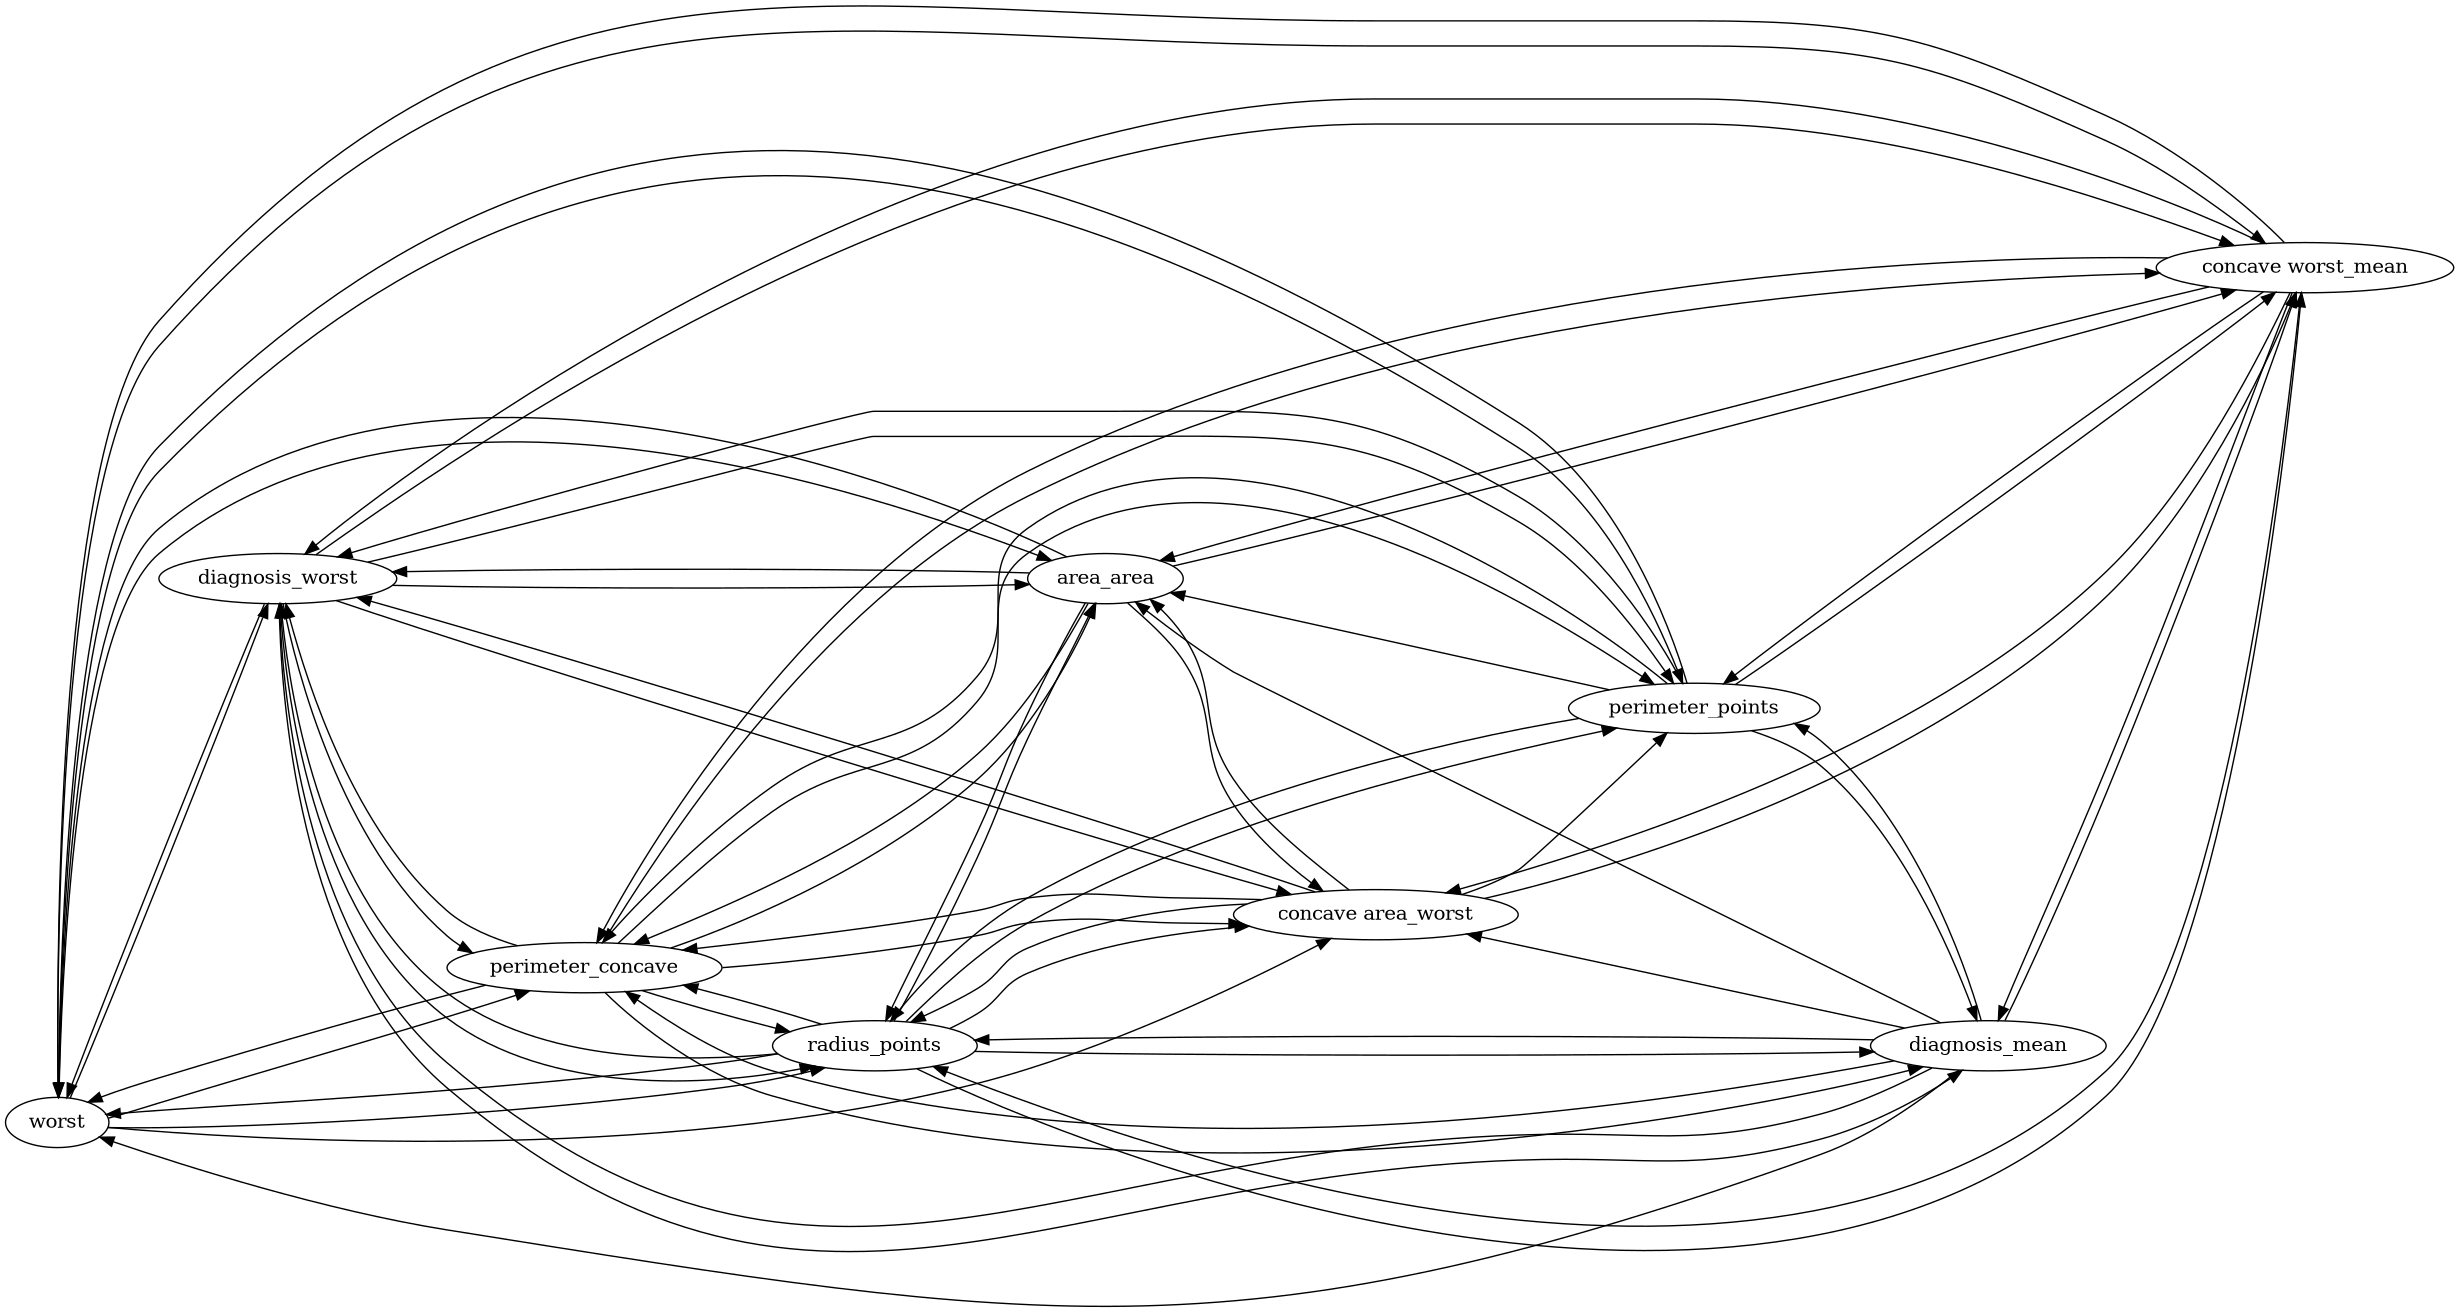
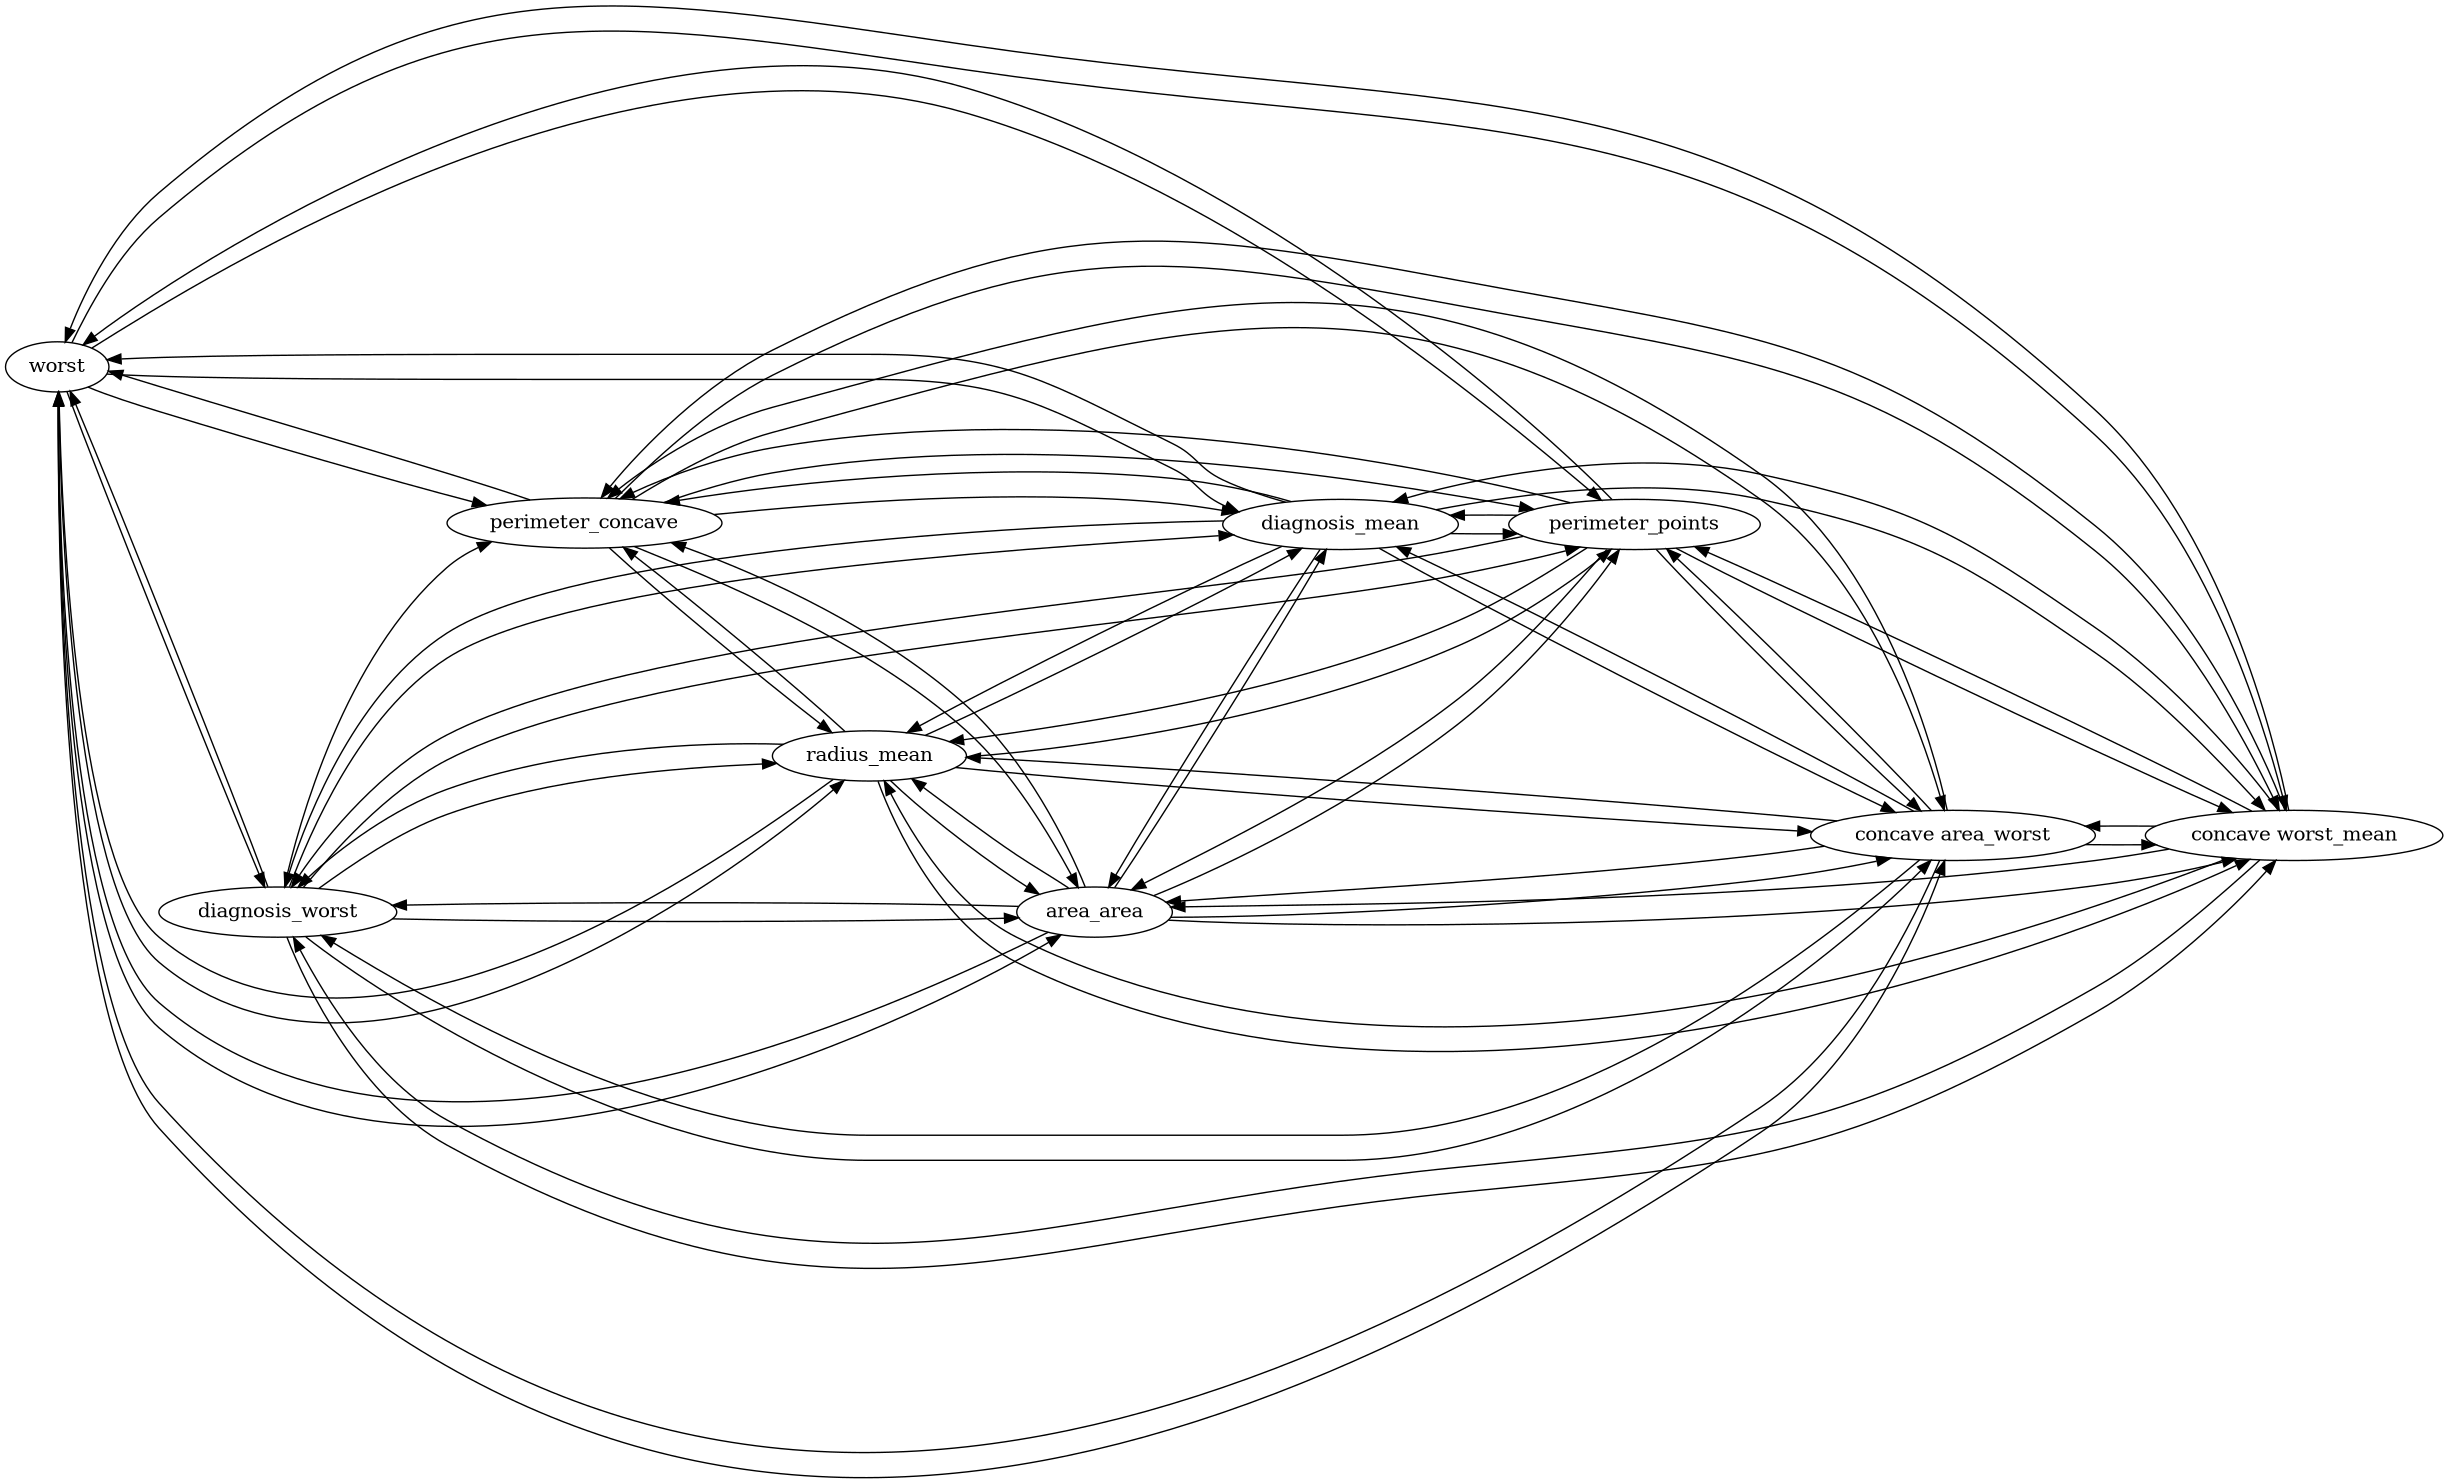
edge "worst" -> "diagnosis_mean": added
edge "perimeter_points" -> "concave area_worst": added
edge "concave area_worst" -> "diagnosis_mean": added
edge "area_area" -> "diagnosis_mean": added
edge "area_area" -> "perimeter_points": added
edge "perimeter_concave" -> "diagnosis_worst": removed
node "radius_points": label "radius_points" -> "radius_mean"
edge "concave area_worst" -> "worst": added
